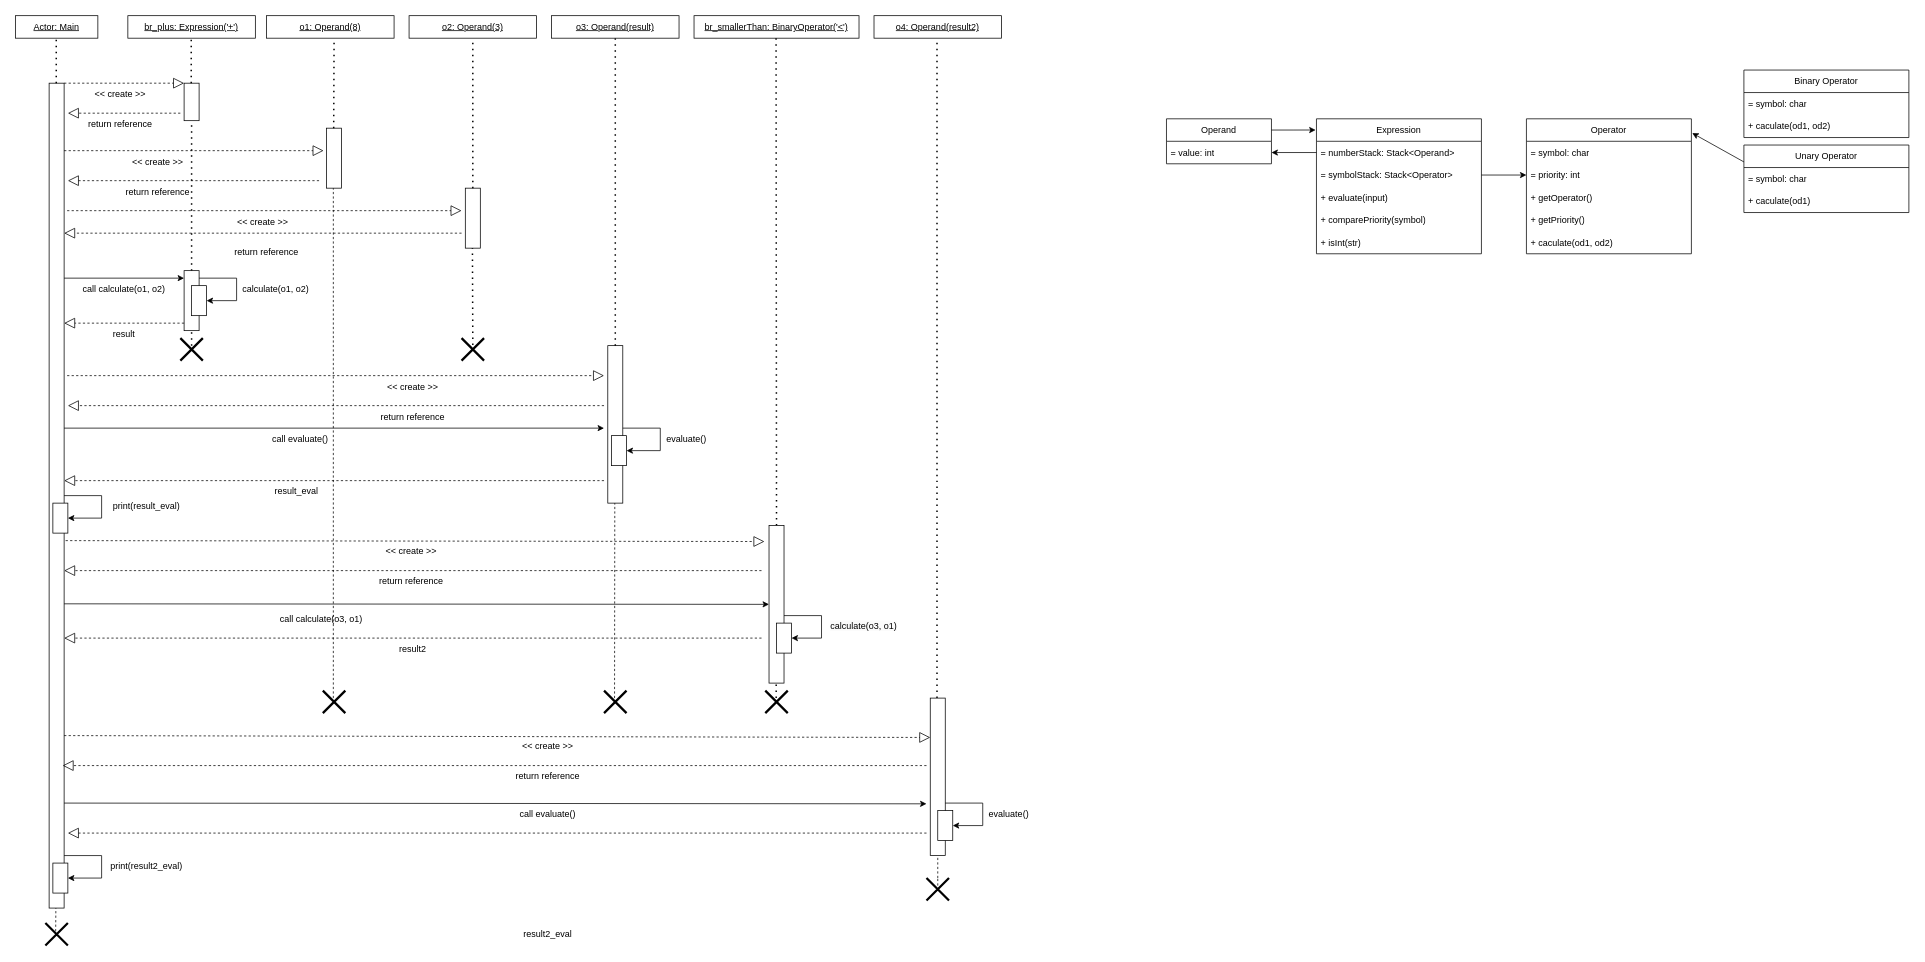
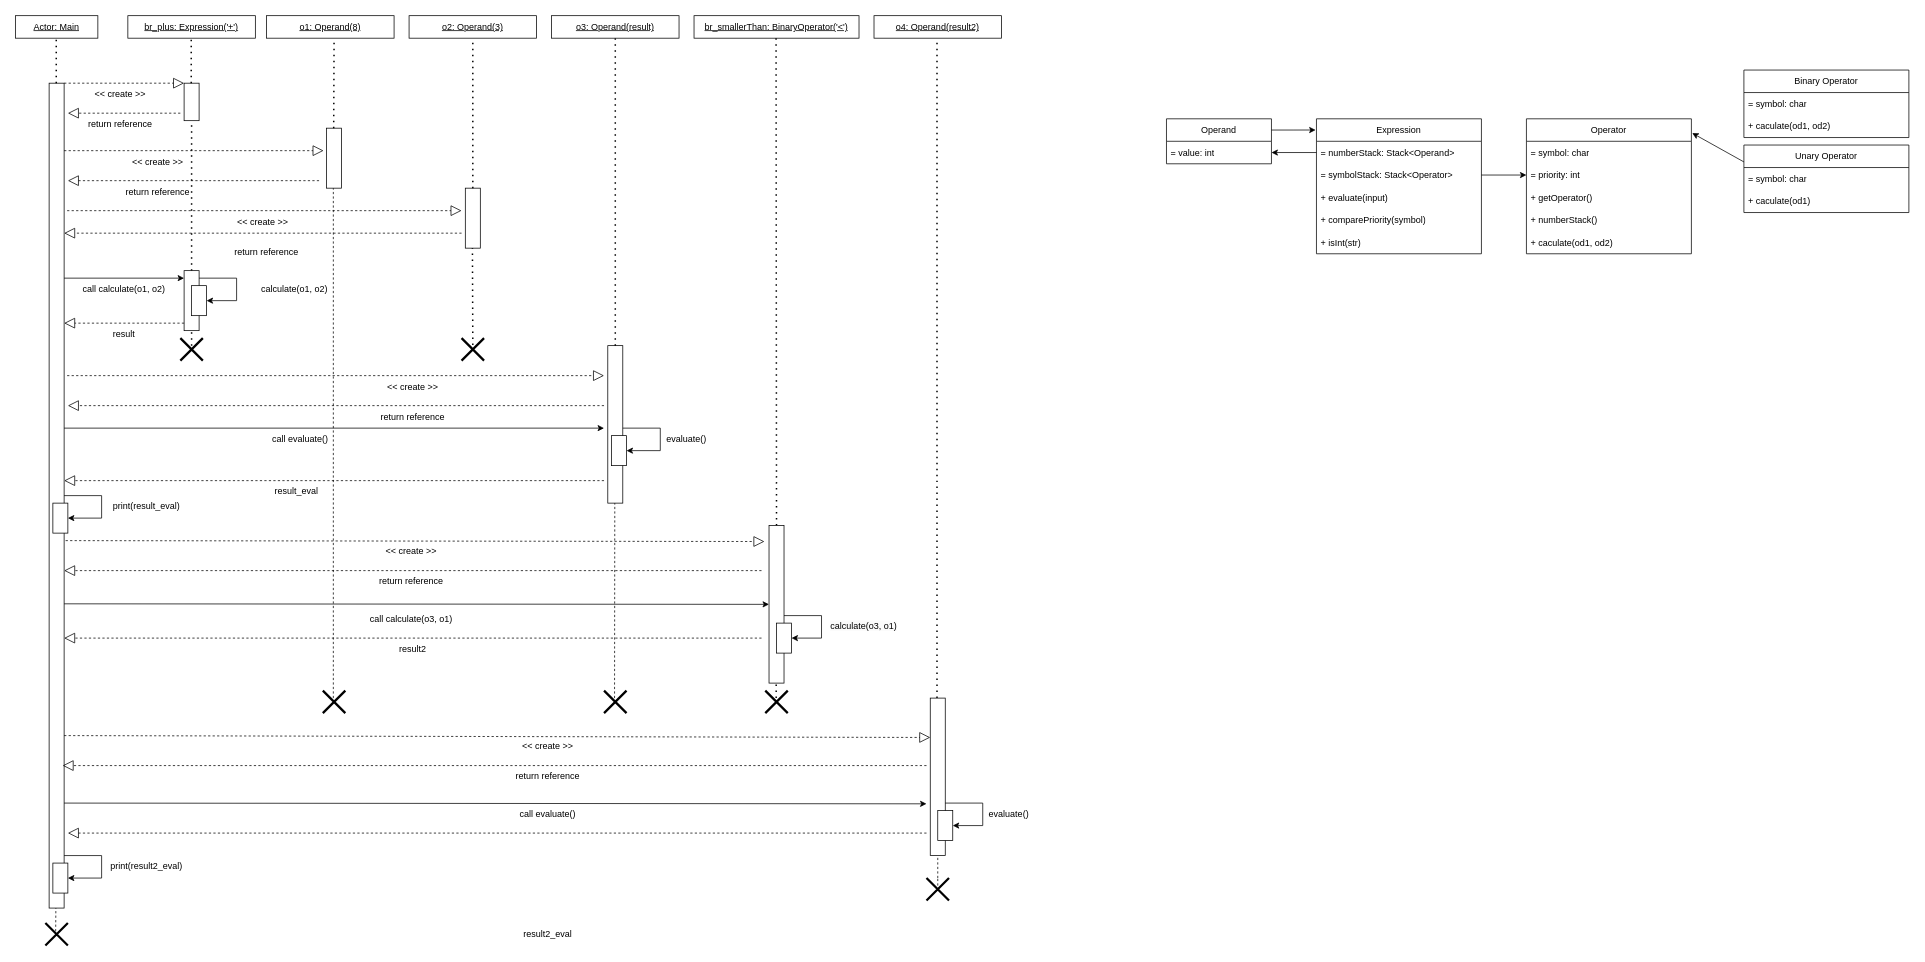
node "+ getPriority()": label "+ getPriority()" -> "+ numberStack()"
node "calculate(o1, o2)": moved (276, 289) -> (295, 289)
node "call calculate(o3, o1)": moved (321, 619) -> (411, 619)
